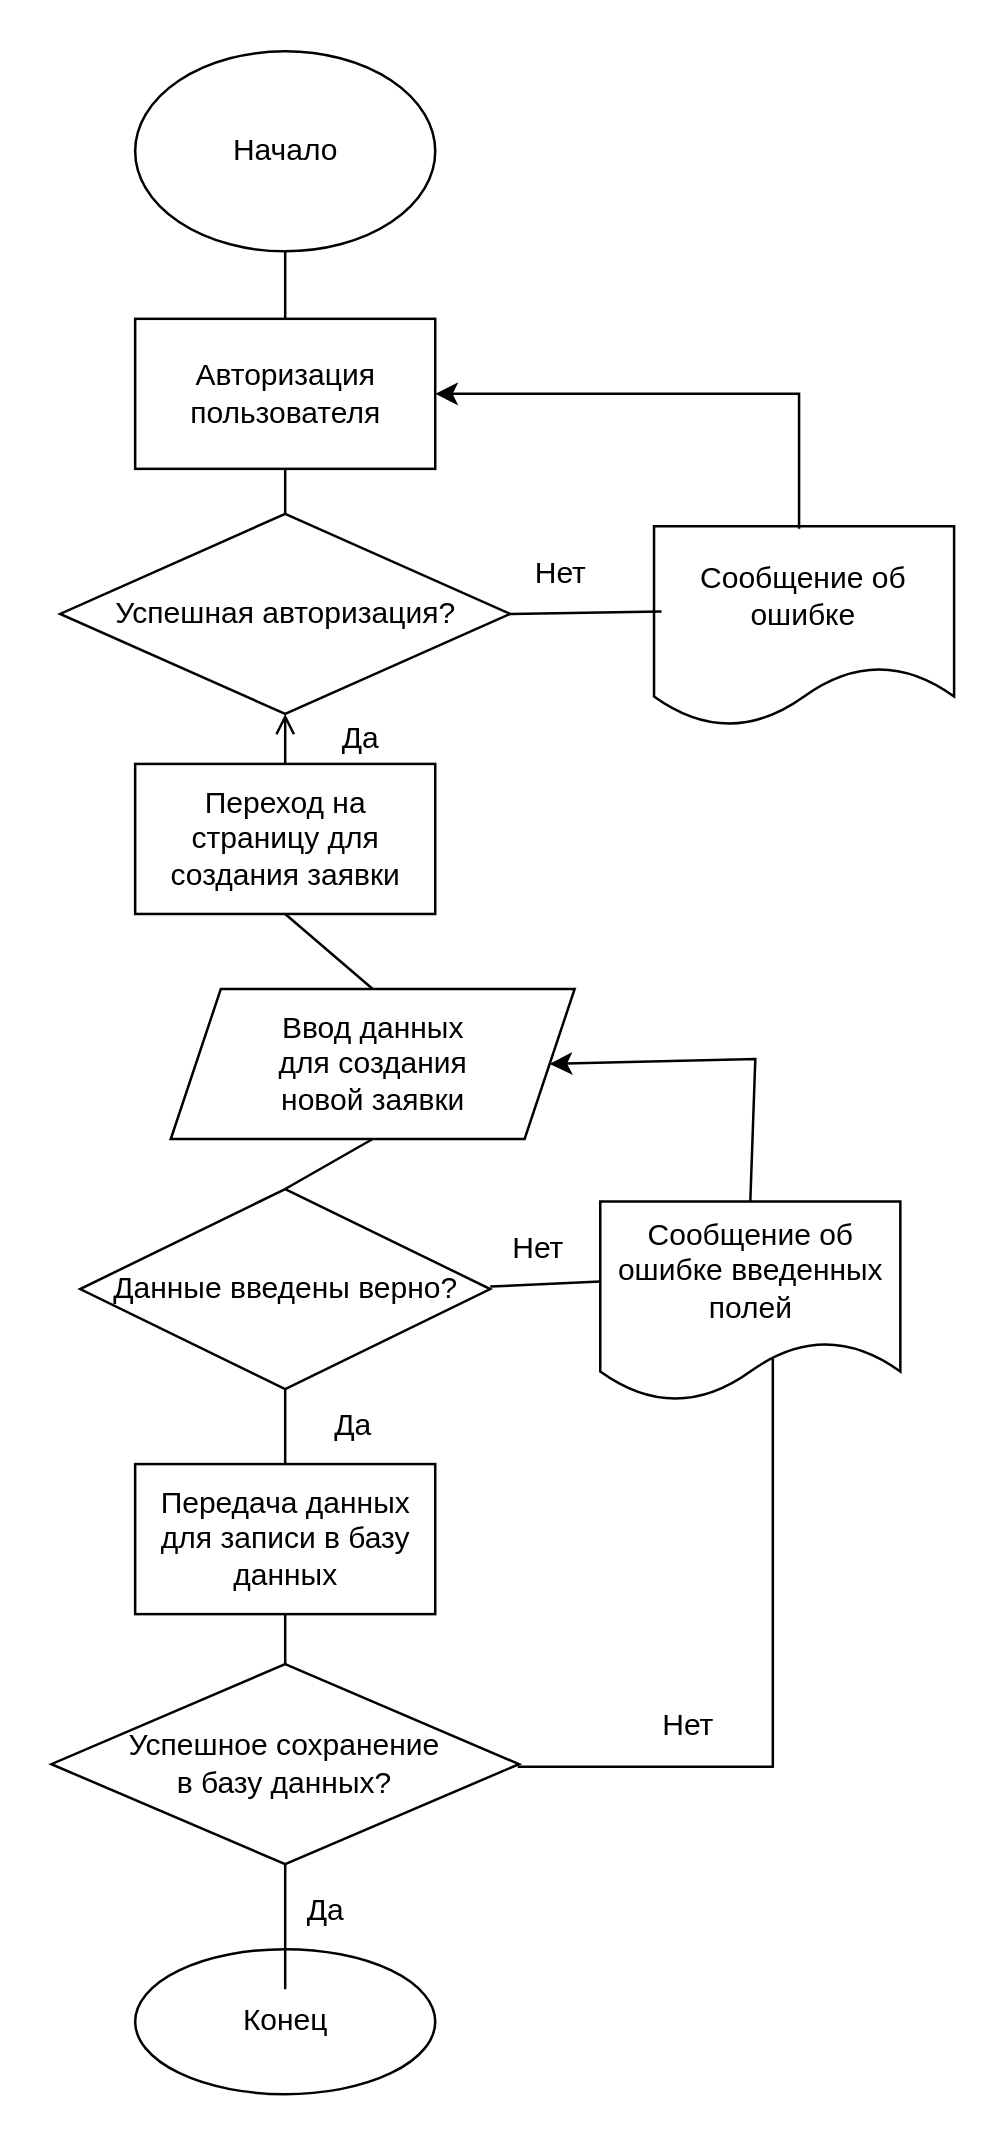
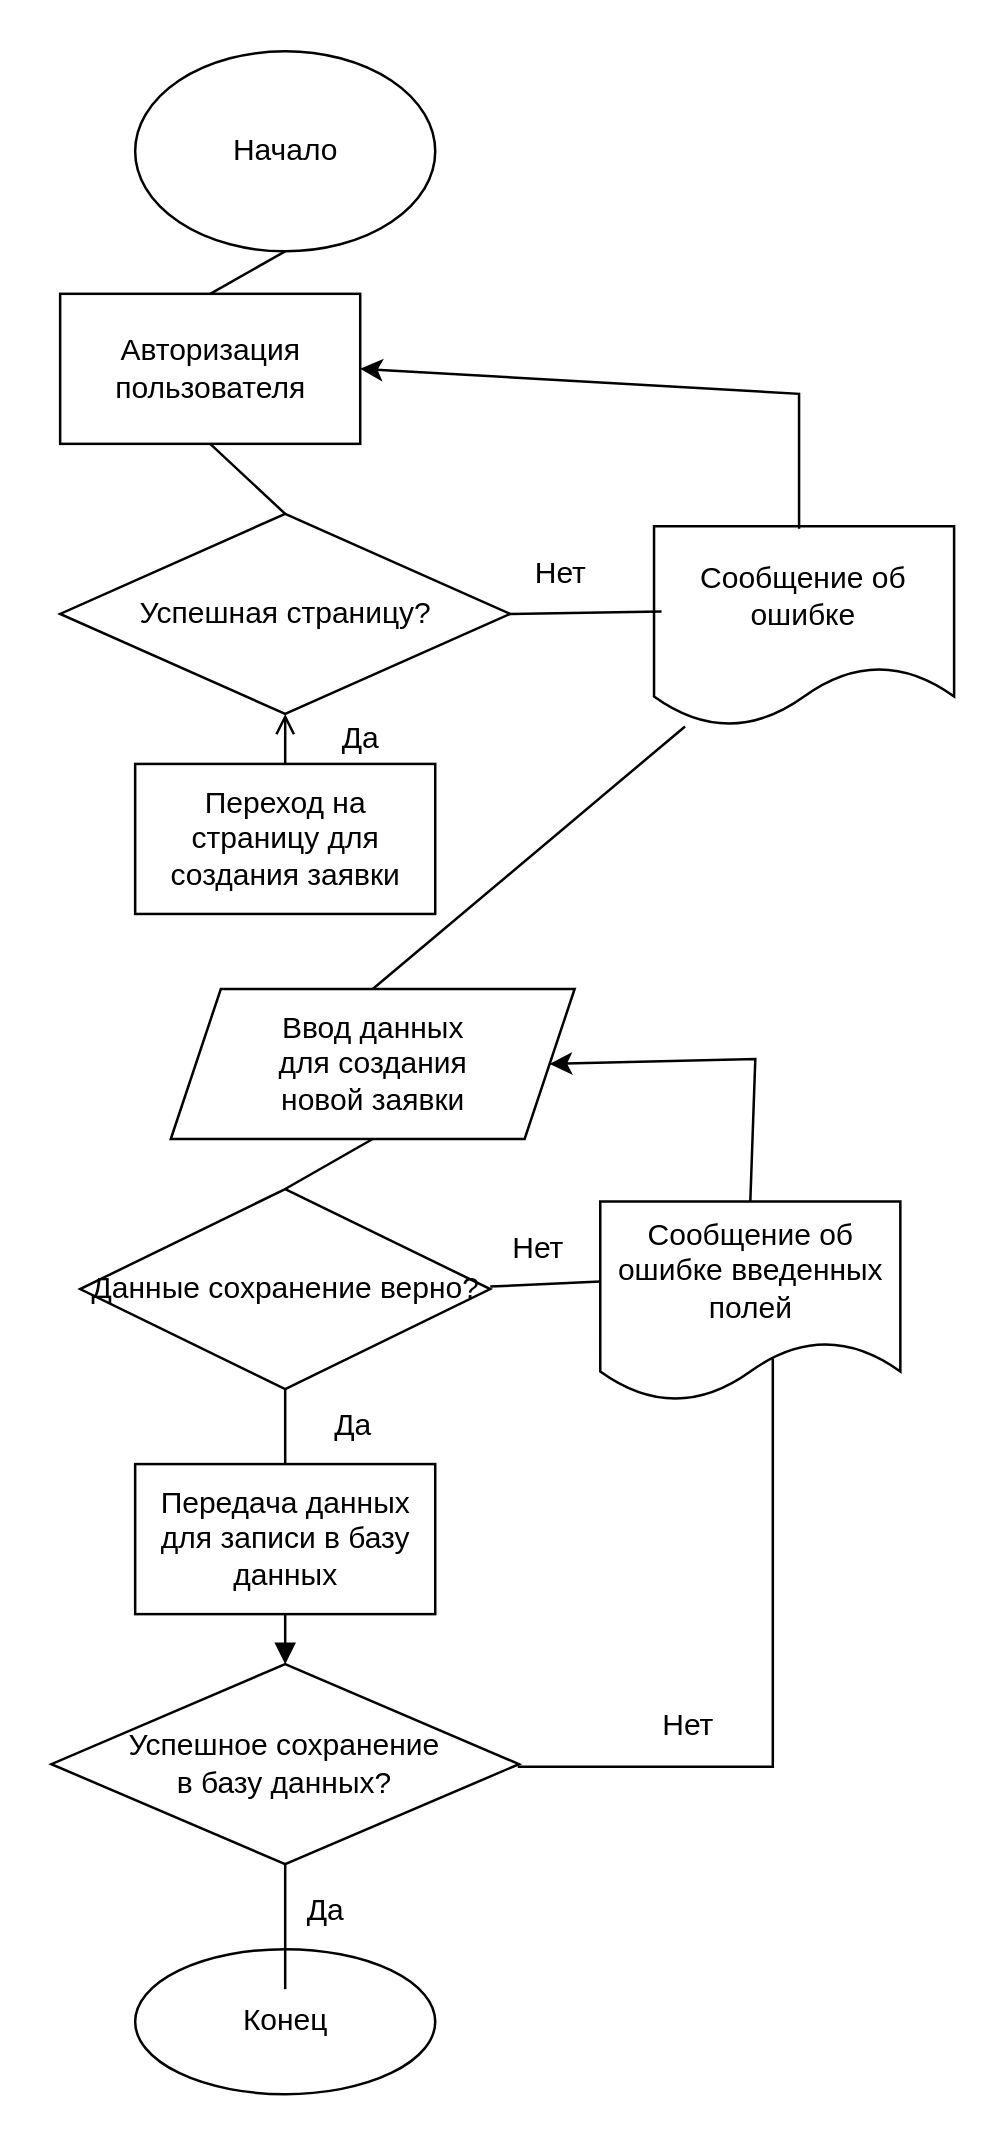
node "Авторизация пользователя": moved (285, 394) -> (210, 369)
node "Успешная авторизация?": label "Успешная авторизация?" -> "Успешная страницу?"
edge "Переход на страницу для создания заявки" -- "Ввод данных для создания новой заявки": now "Сообщение об ошибке" -- "Ввод данных для создания новой заявки"
node "Данные введены верно?": label "Данные введены верно?" -> "Данные сохранение верно?"
edge "Передача данных для записи в базу данных" -- "Успешное сохранение в базу данных?": arrowhead none -> block
